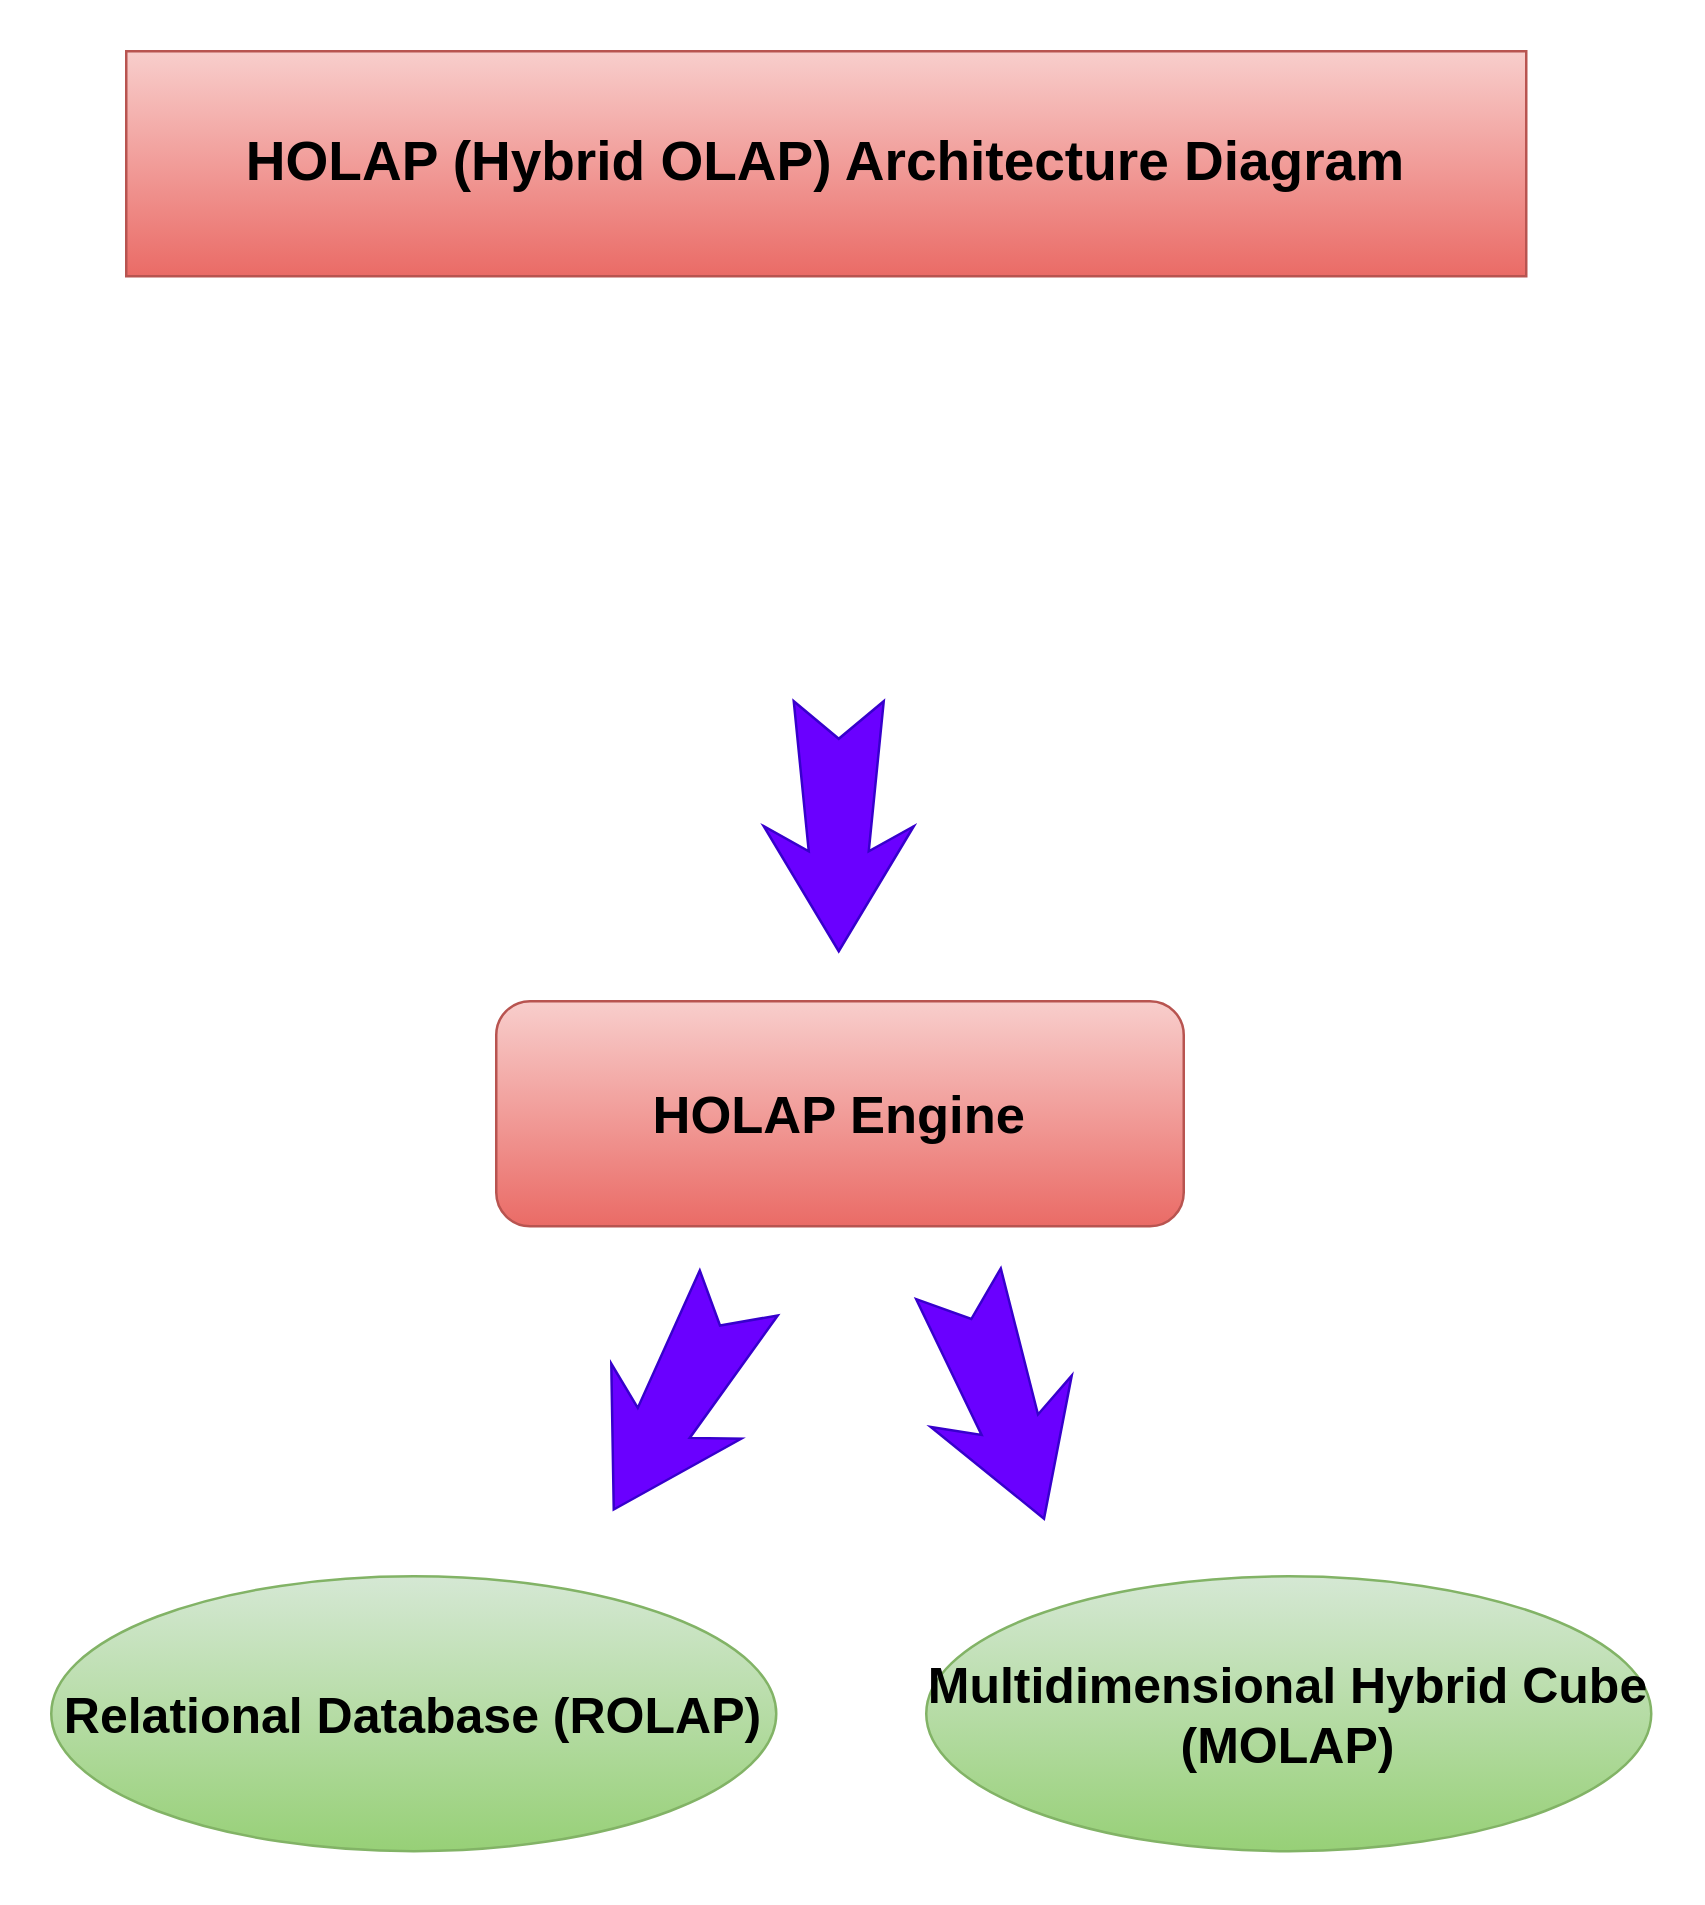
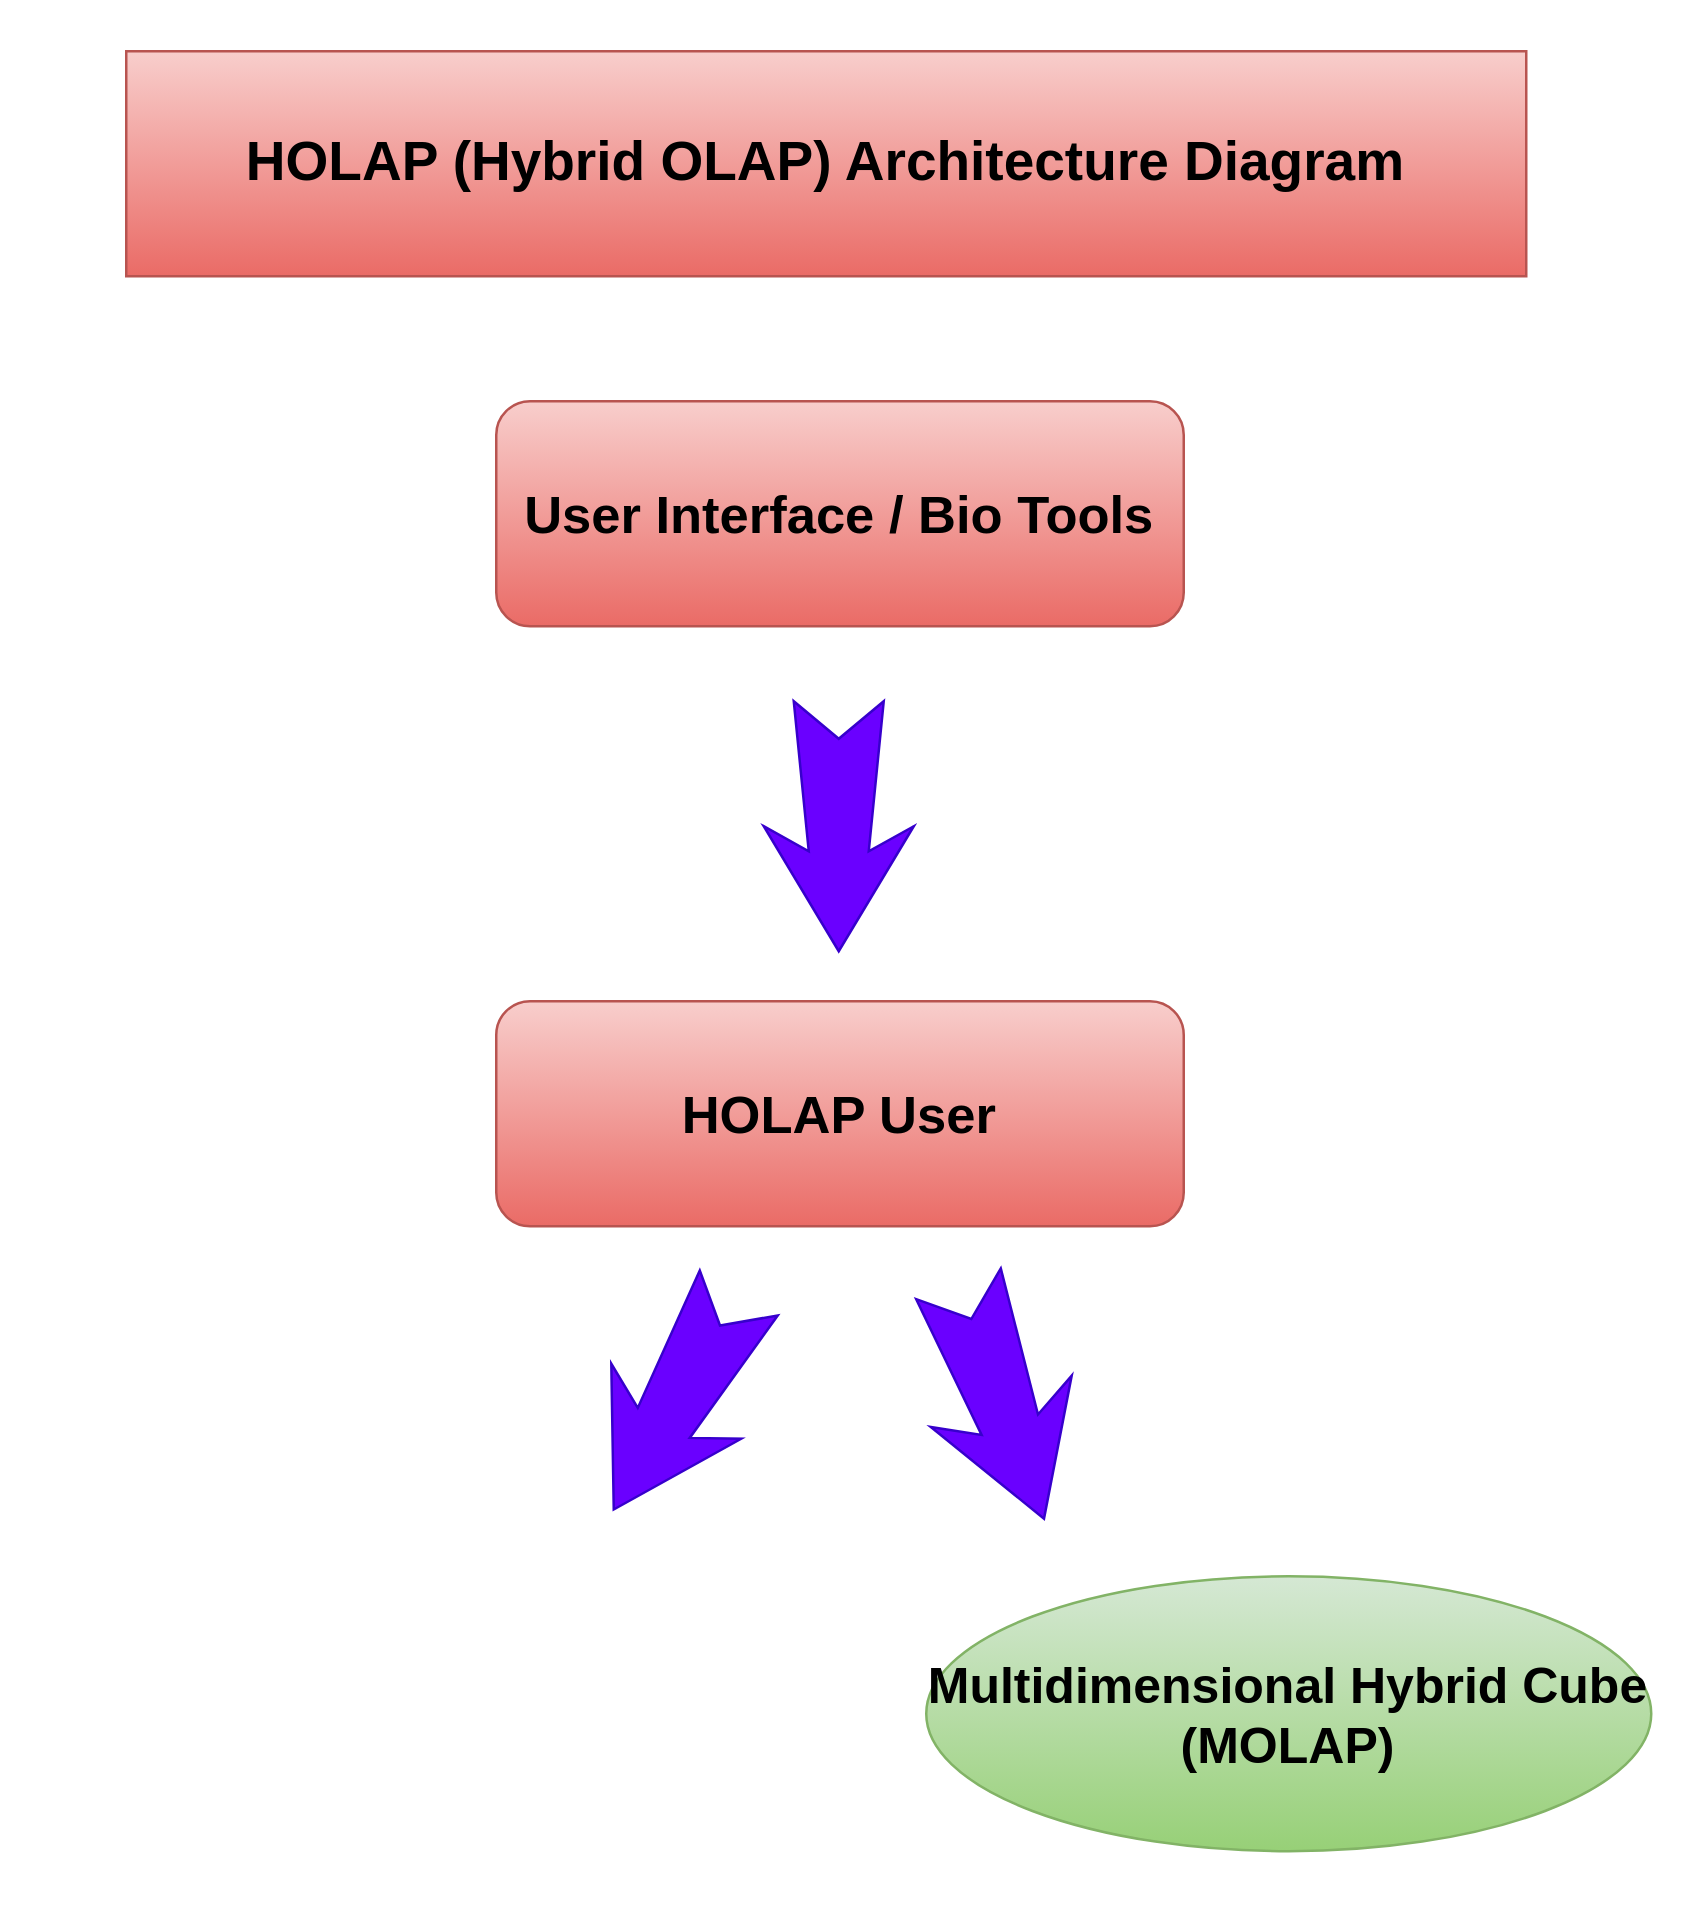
node "User Interface / Bio Tools": added
node "HOLAP Engine": label "HOLAP Engine" -> "HOLAP User"
node "Relational Database (ROLAP)": removed
